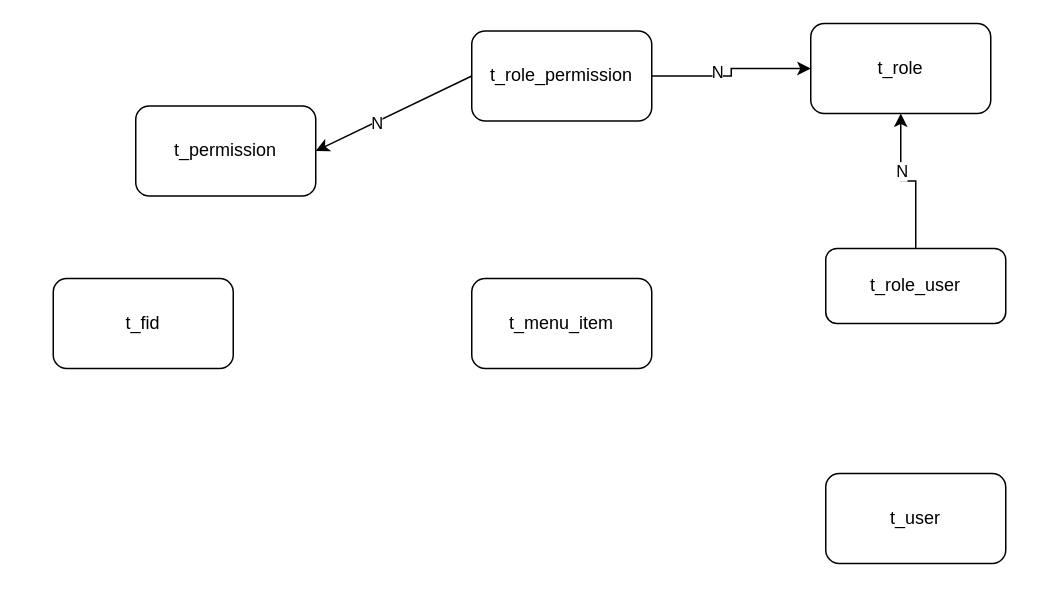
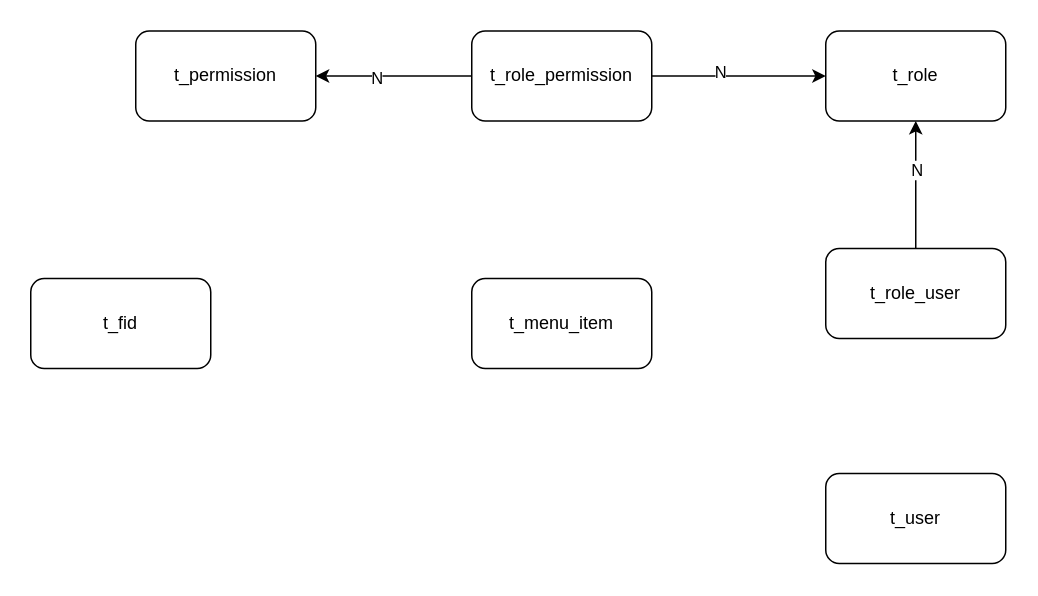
node "t_role": moved (901, 68) -> (916, 76)
node "t_permission": moved (226, 151) -> (226, 76)
node "t_role_user": size 180x75 -> 180x90
node "t_fid": moved (143, 323) -> (121, 323)
